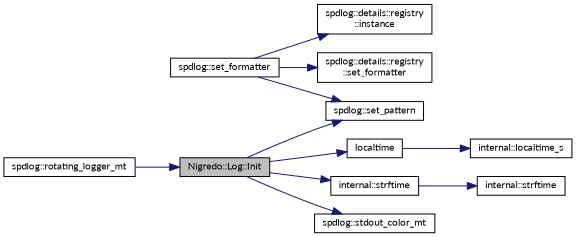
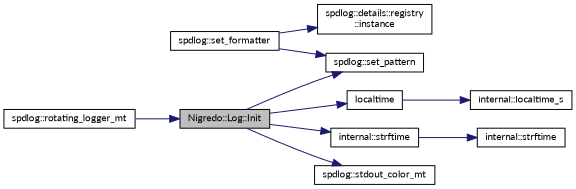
node "spdlog::details::registry ::set_formatter": removed
